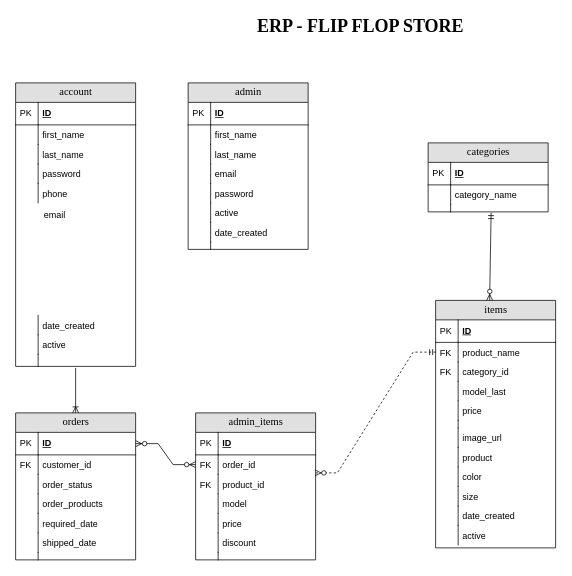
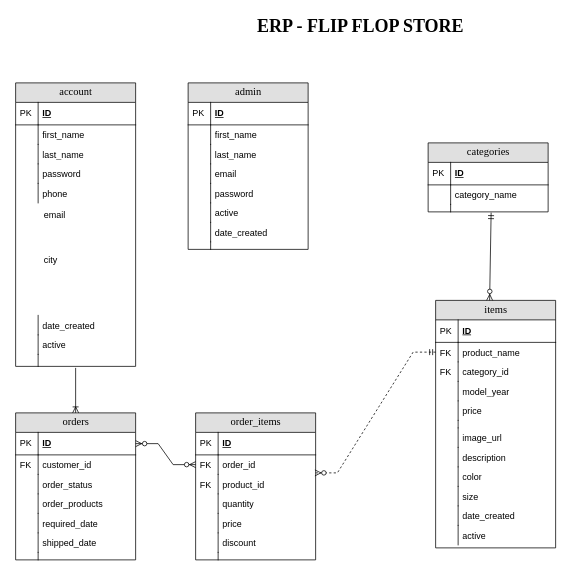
node "city": added
node "model_last": label "model_last" -> "model_year"
node "admin_items": label "admin_items" -> "order_items"
node "product": label "product" -> "description"
node "model": label "model" -> "quantity"
